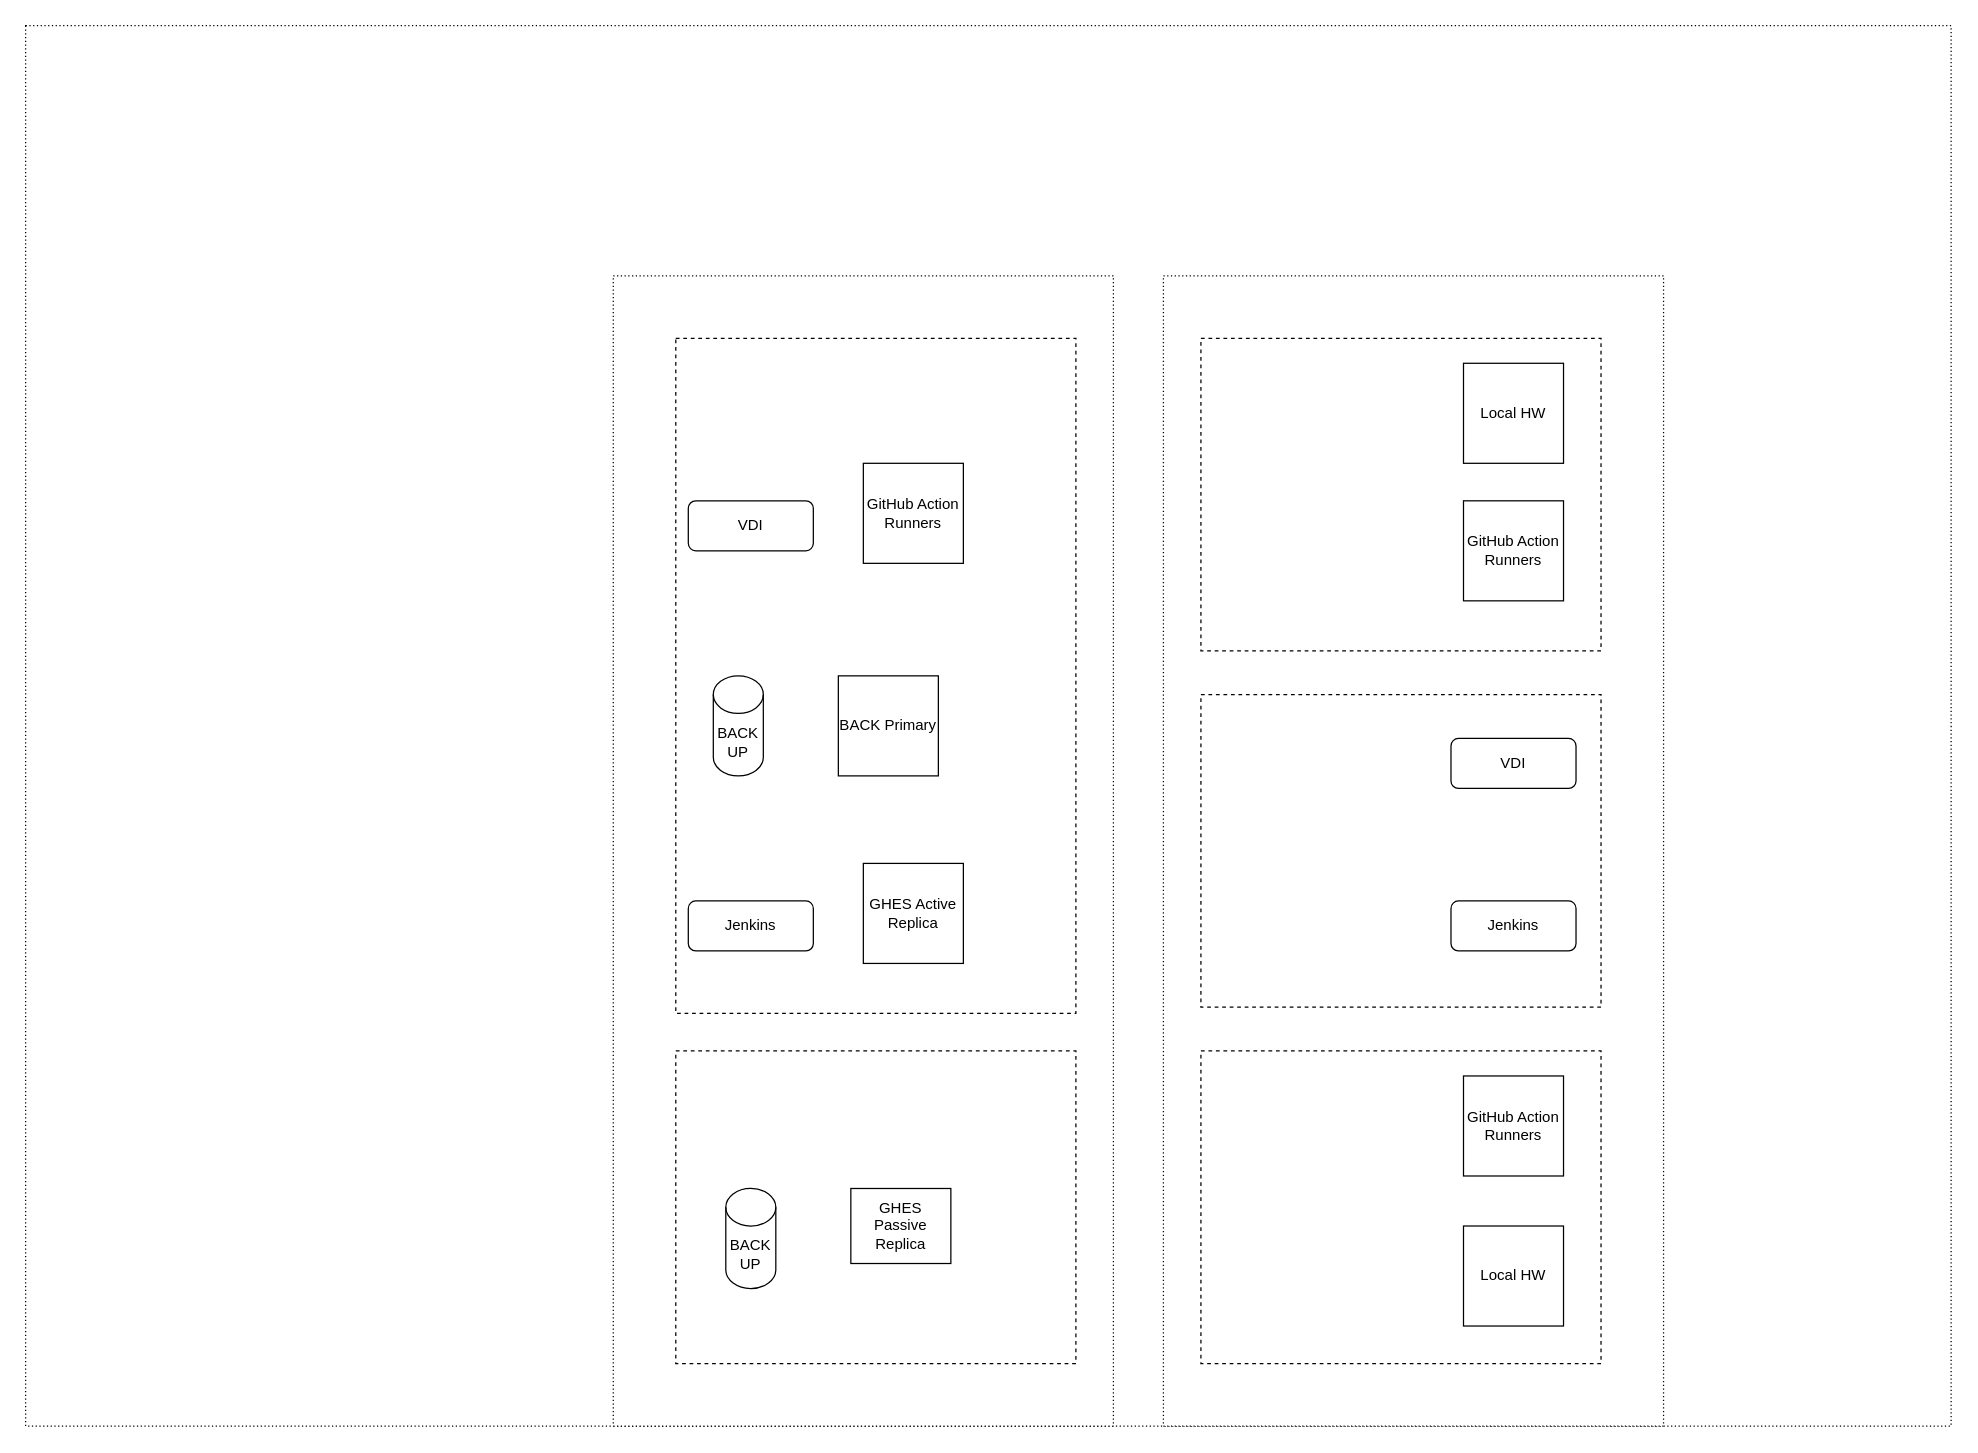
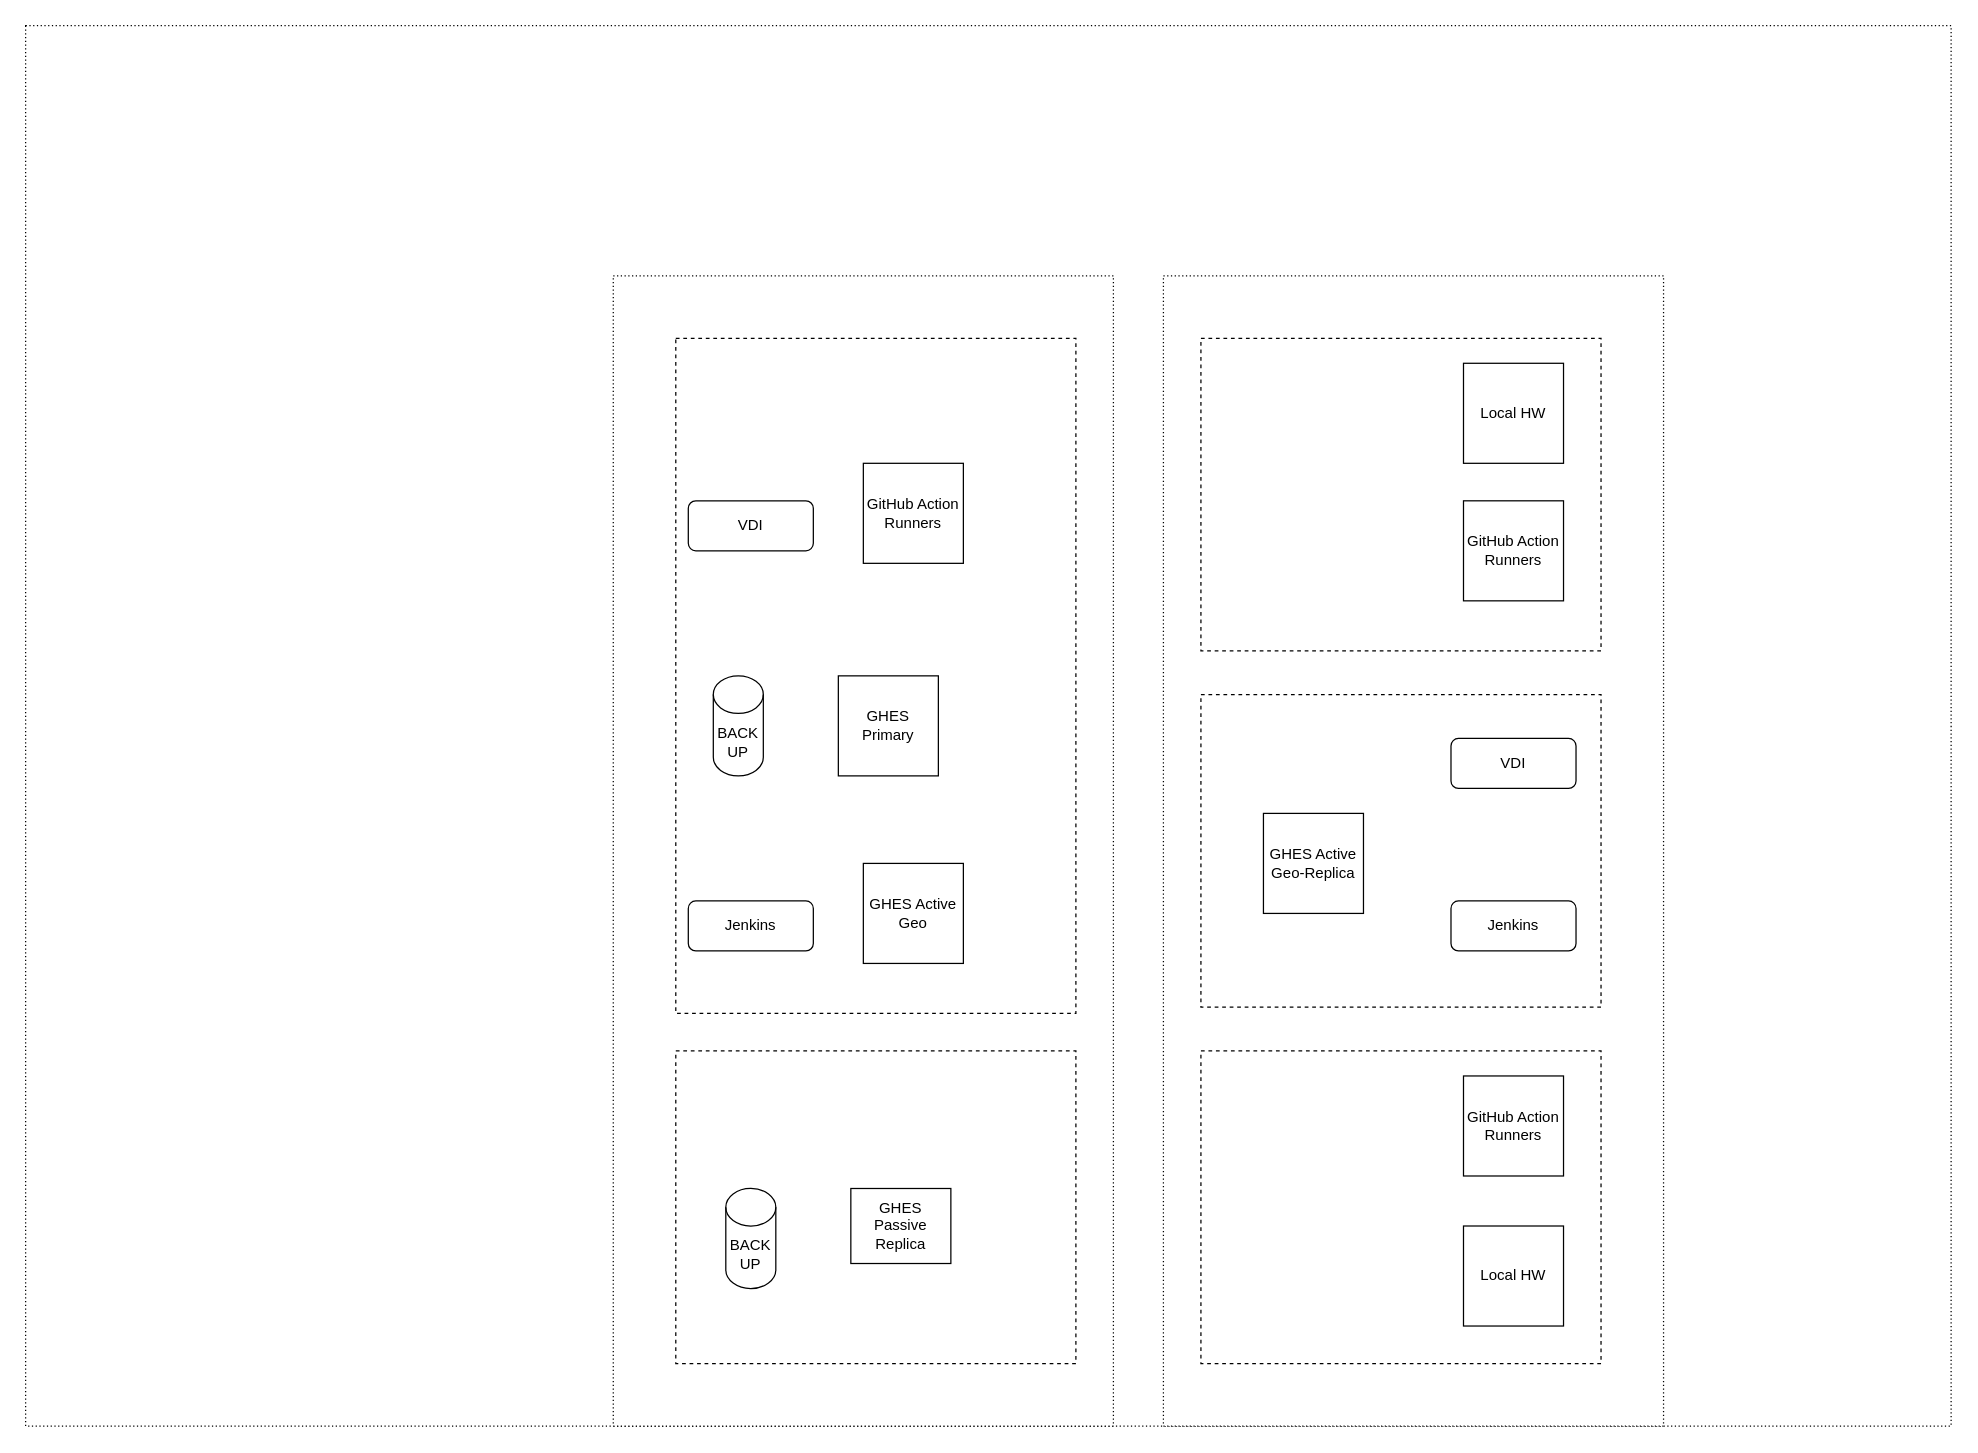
node "BACK Primary": label "BACK Primary" -> "GHES Primary"
node "GHES Active Geo-Replica": added
node "GHES Active Replica": label "GHES Active Replica" -> "GHES Active Geo"
